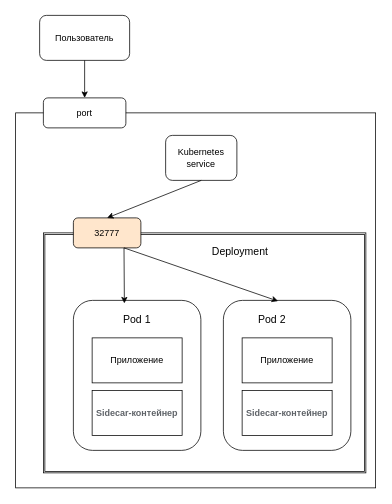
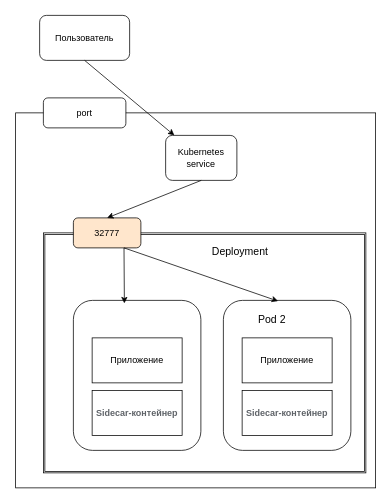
edge "Пользователь" -> "port": now "Пользователь" -> "Kubernetes service"
node "Pod 1": removed
